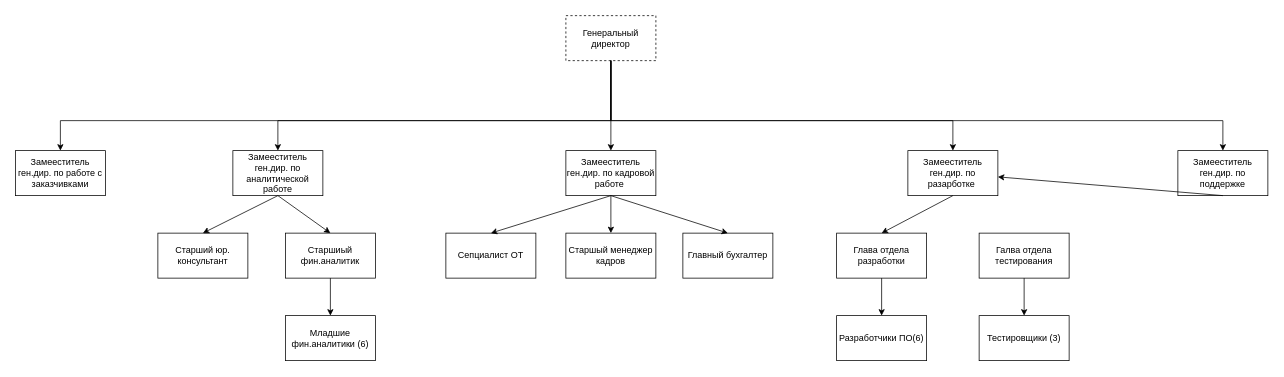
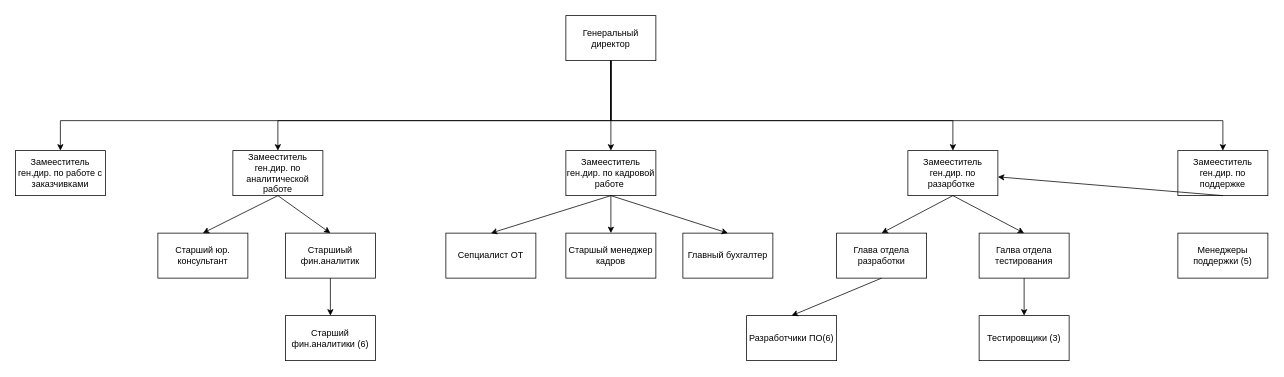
node "Генеральный директор": style dashed -> solid
edge "Замееститель ген.дир. по разарботке" -> "Галва отдела тестирования": added
node "Менеджеры поддержки (5)": added
node "Младшие фин.аналитики (6)": label "Младшие фин.аналитики (6)" -> "Старший фин.аналитики (6)"
node "Разработчики ПО(6)": moved (882, 338) -> (792, 338)
